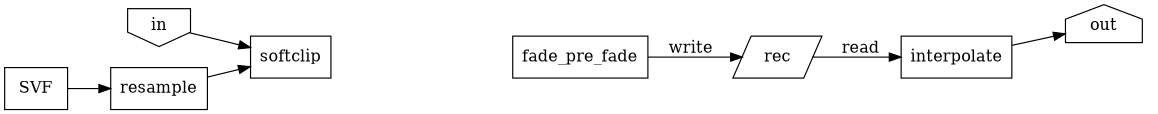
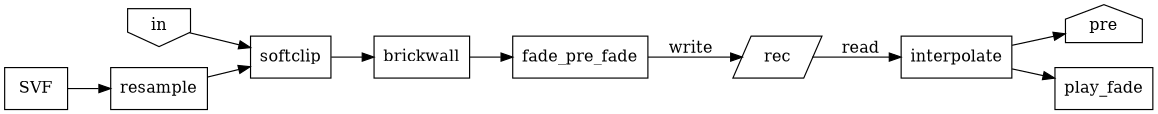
node "out": label "out" -> "pre"
node "brickwall": added
node "play_fade": added
